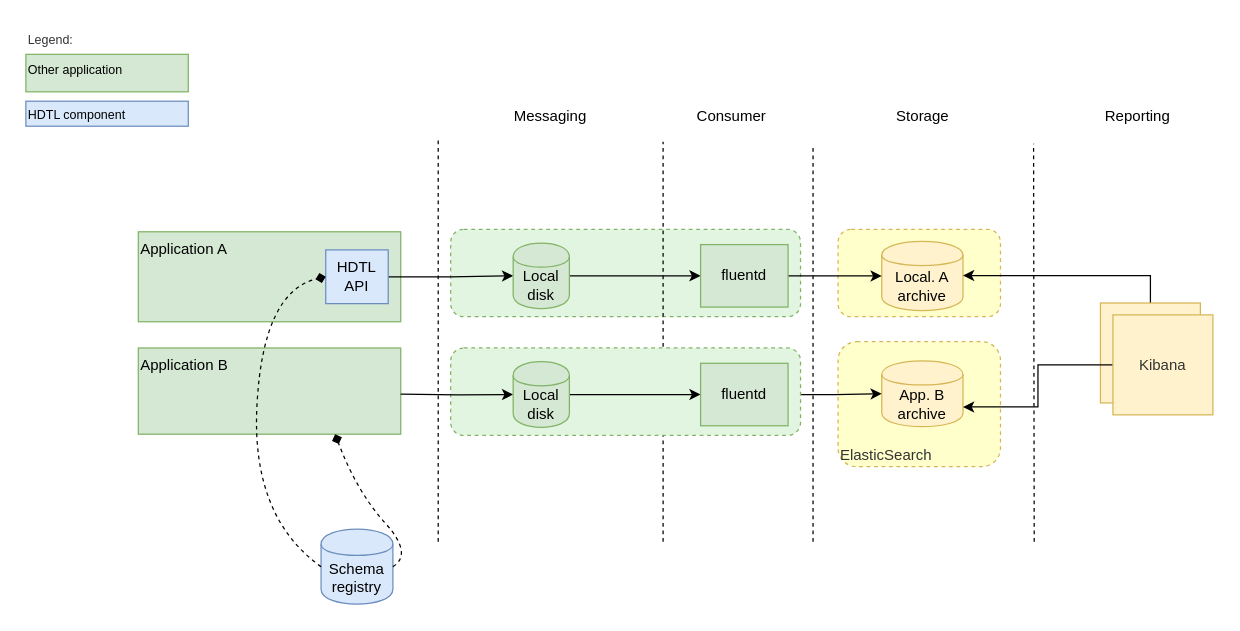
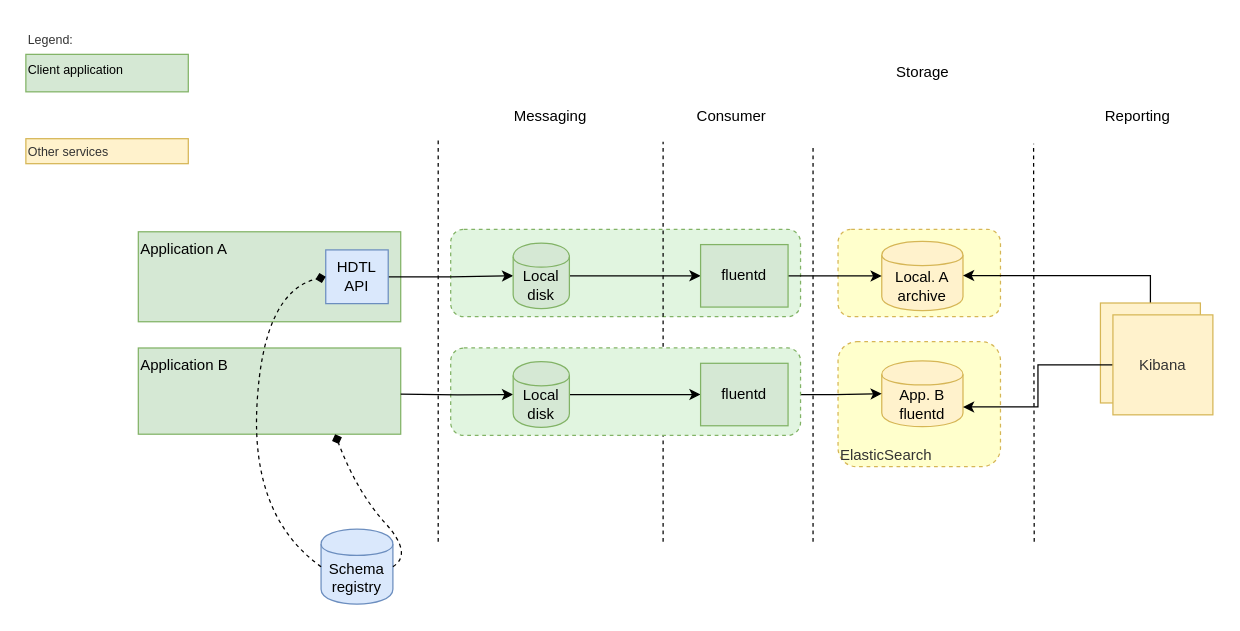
node "Other application": label "Other application" -> "Client application"
node "HDTL component": removed
node "Storage": moved (923, 117) -> (923, 73)
node "Other services": added
node "App. B archive": label "App. B archive" -> "App. B fluentd"
